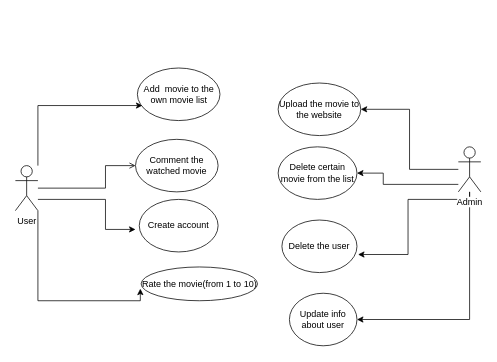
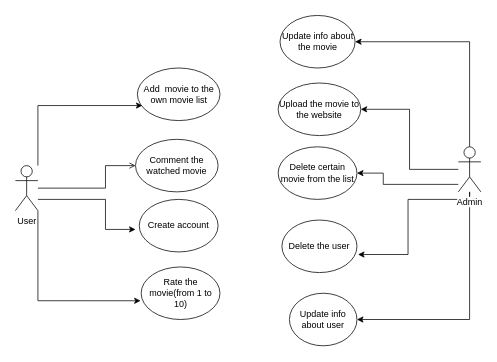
node "Update info about the movie": added
edge "Admin" -> "Update info about the movie": added
node "Rate the movie(from 1 to 10)": size 116x34 -> 79x53
